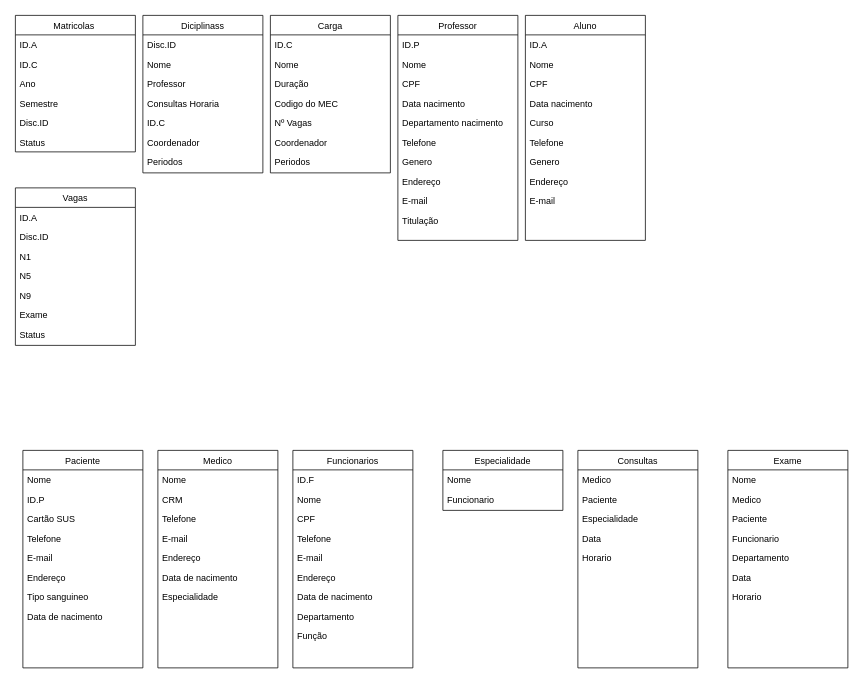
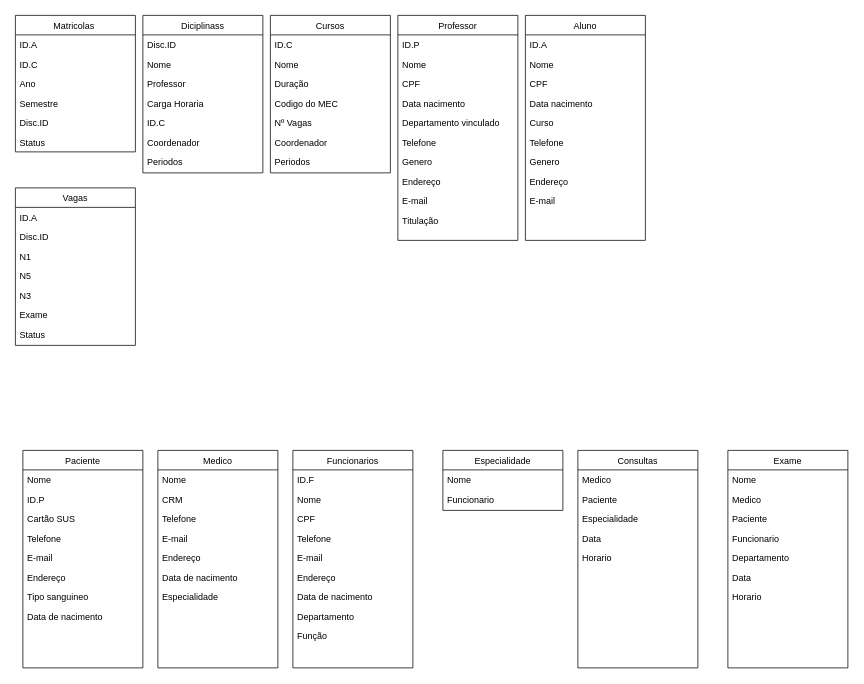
node "Carga": label "Carga" -> "Cursos"
node "Consultas Horaria": label "Consultas Horaria" -> "Carga Horaria"
node "Departamento nacimento": label "Departamento nacimento" -> "Departamento vinculado"
node "N9": label "N9" -> "N3"
